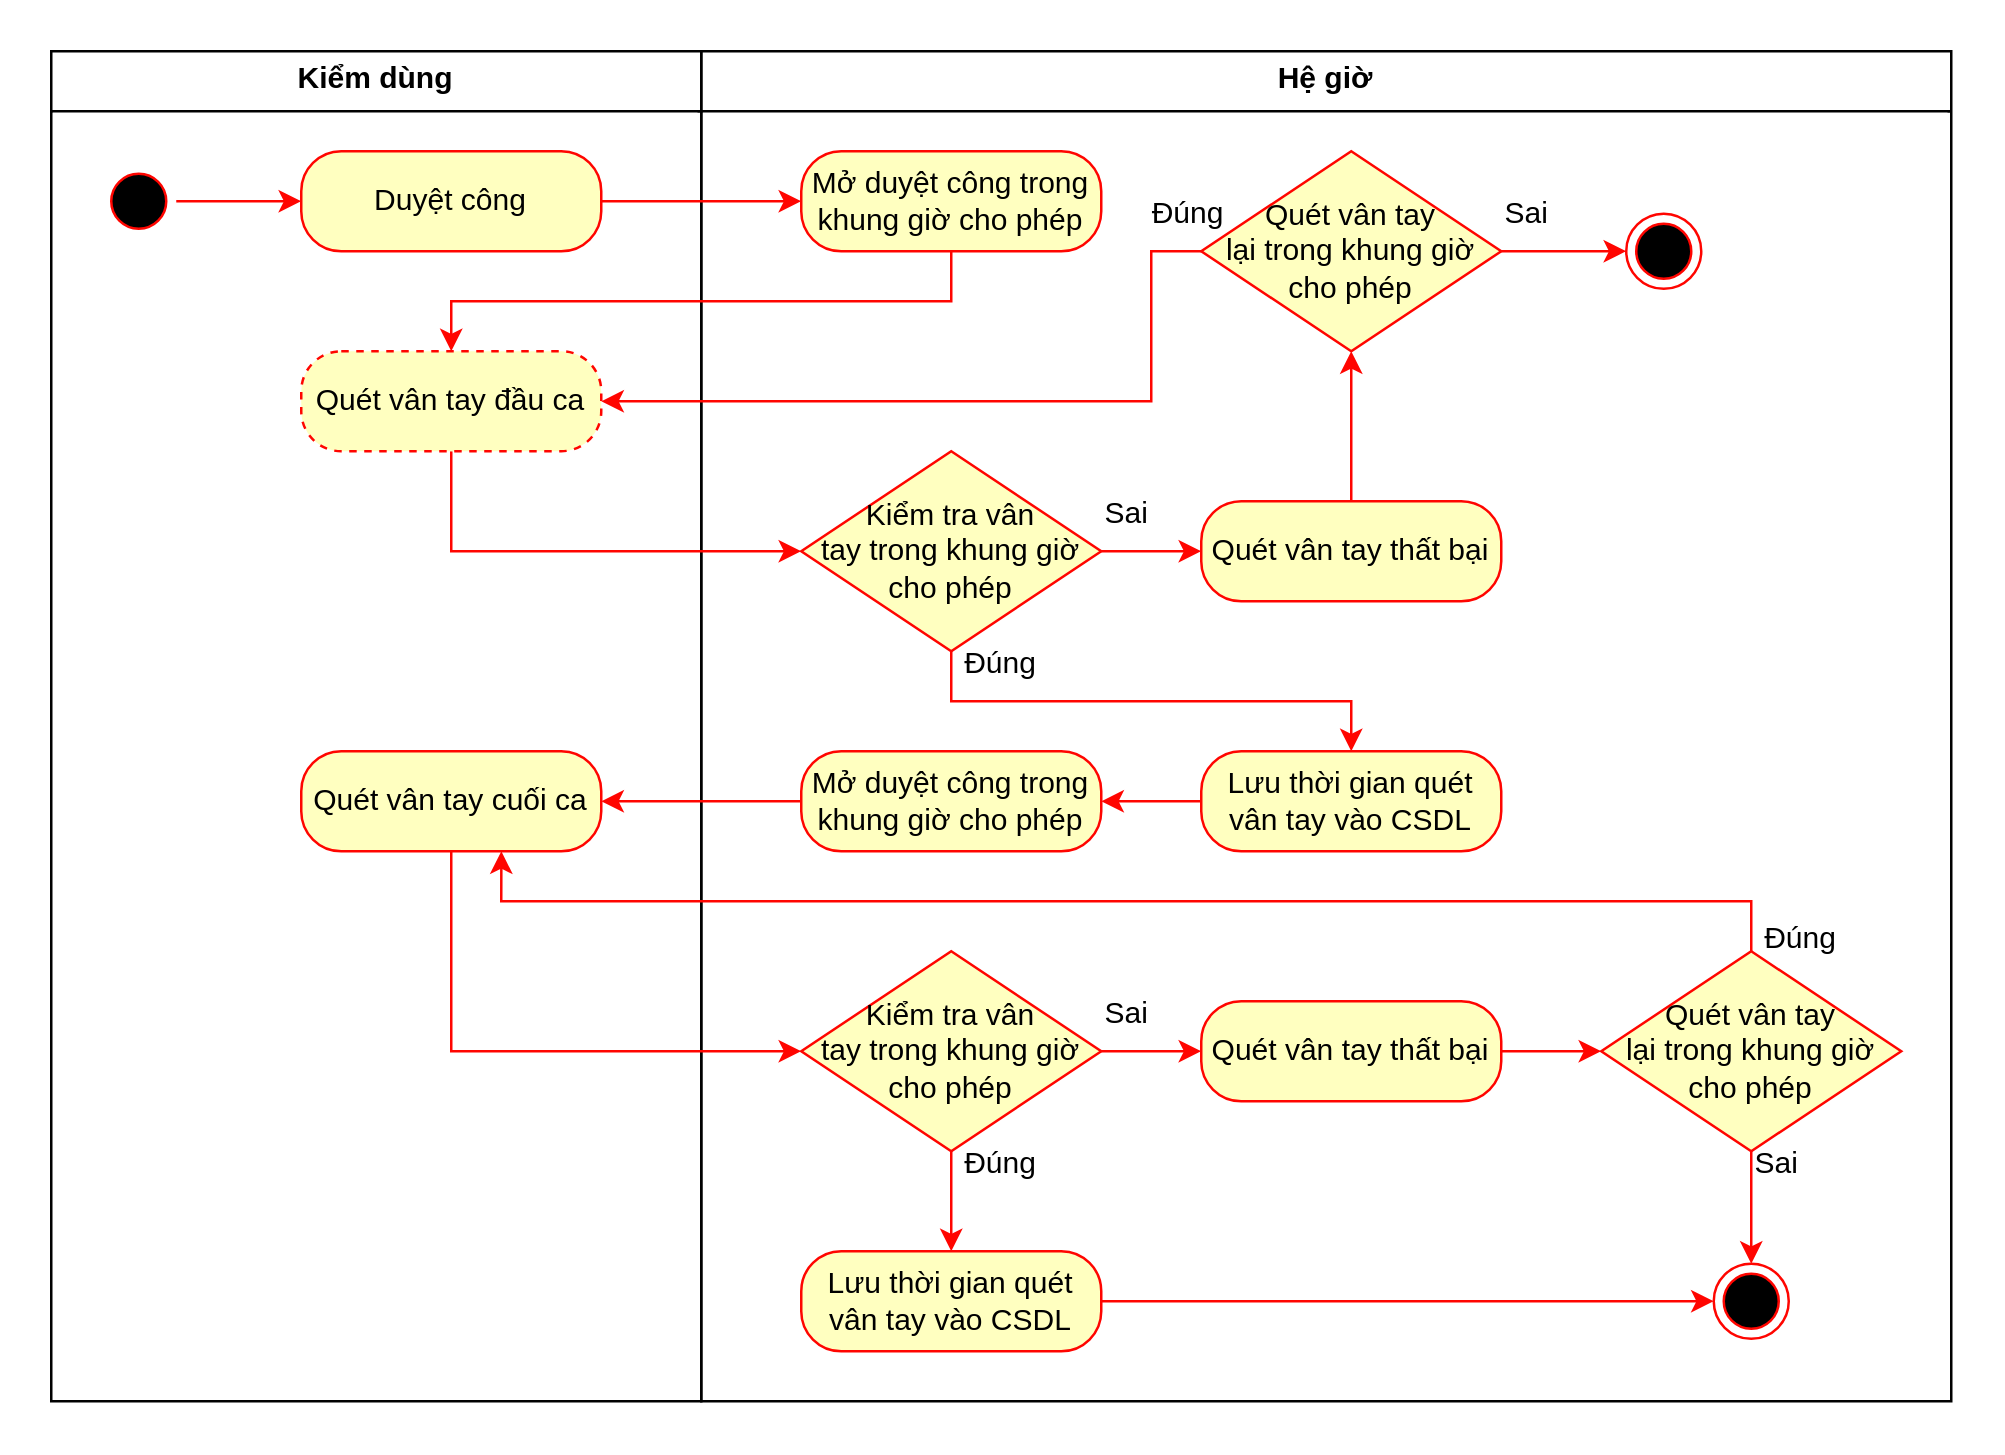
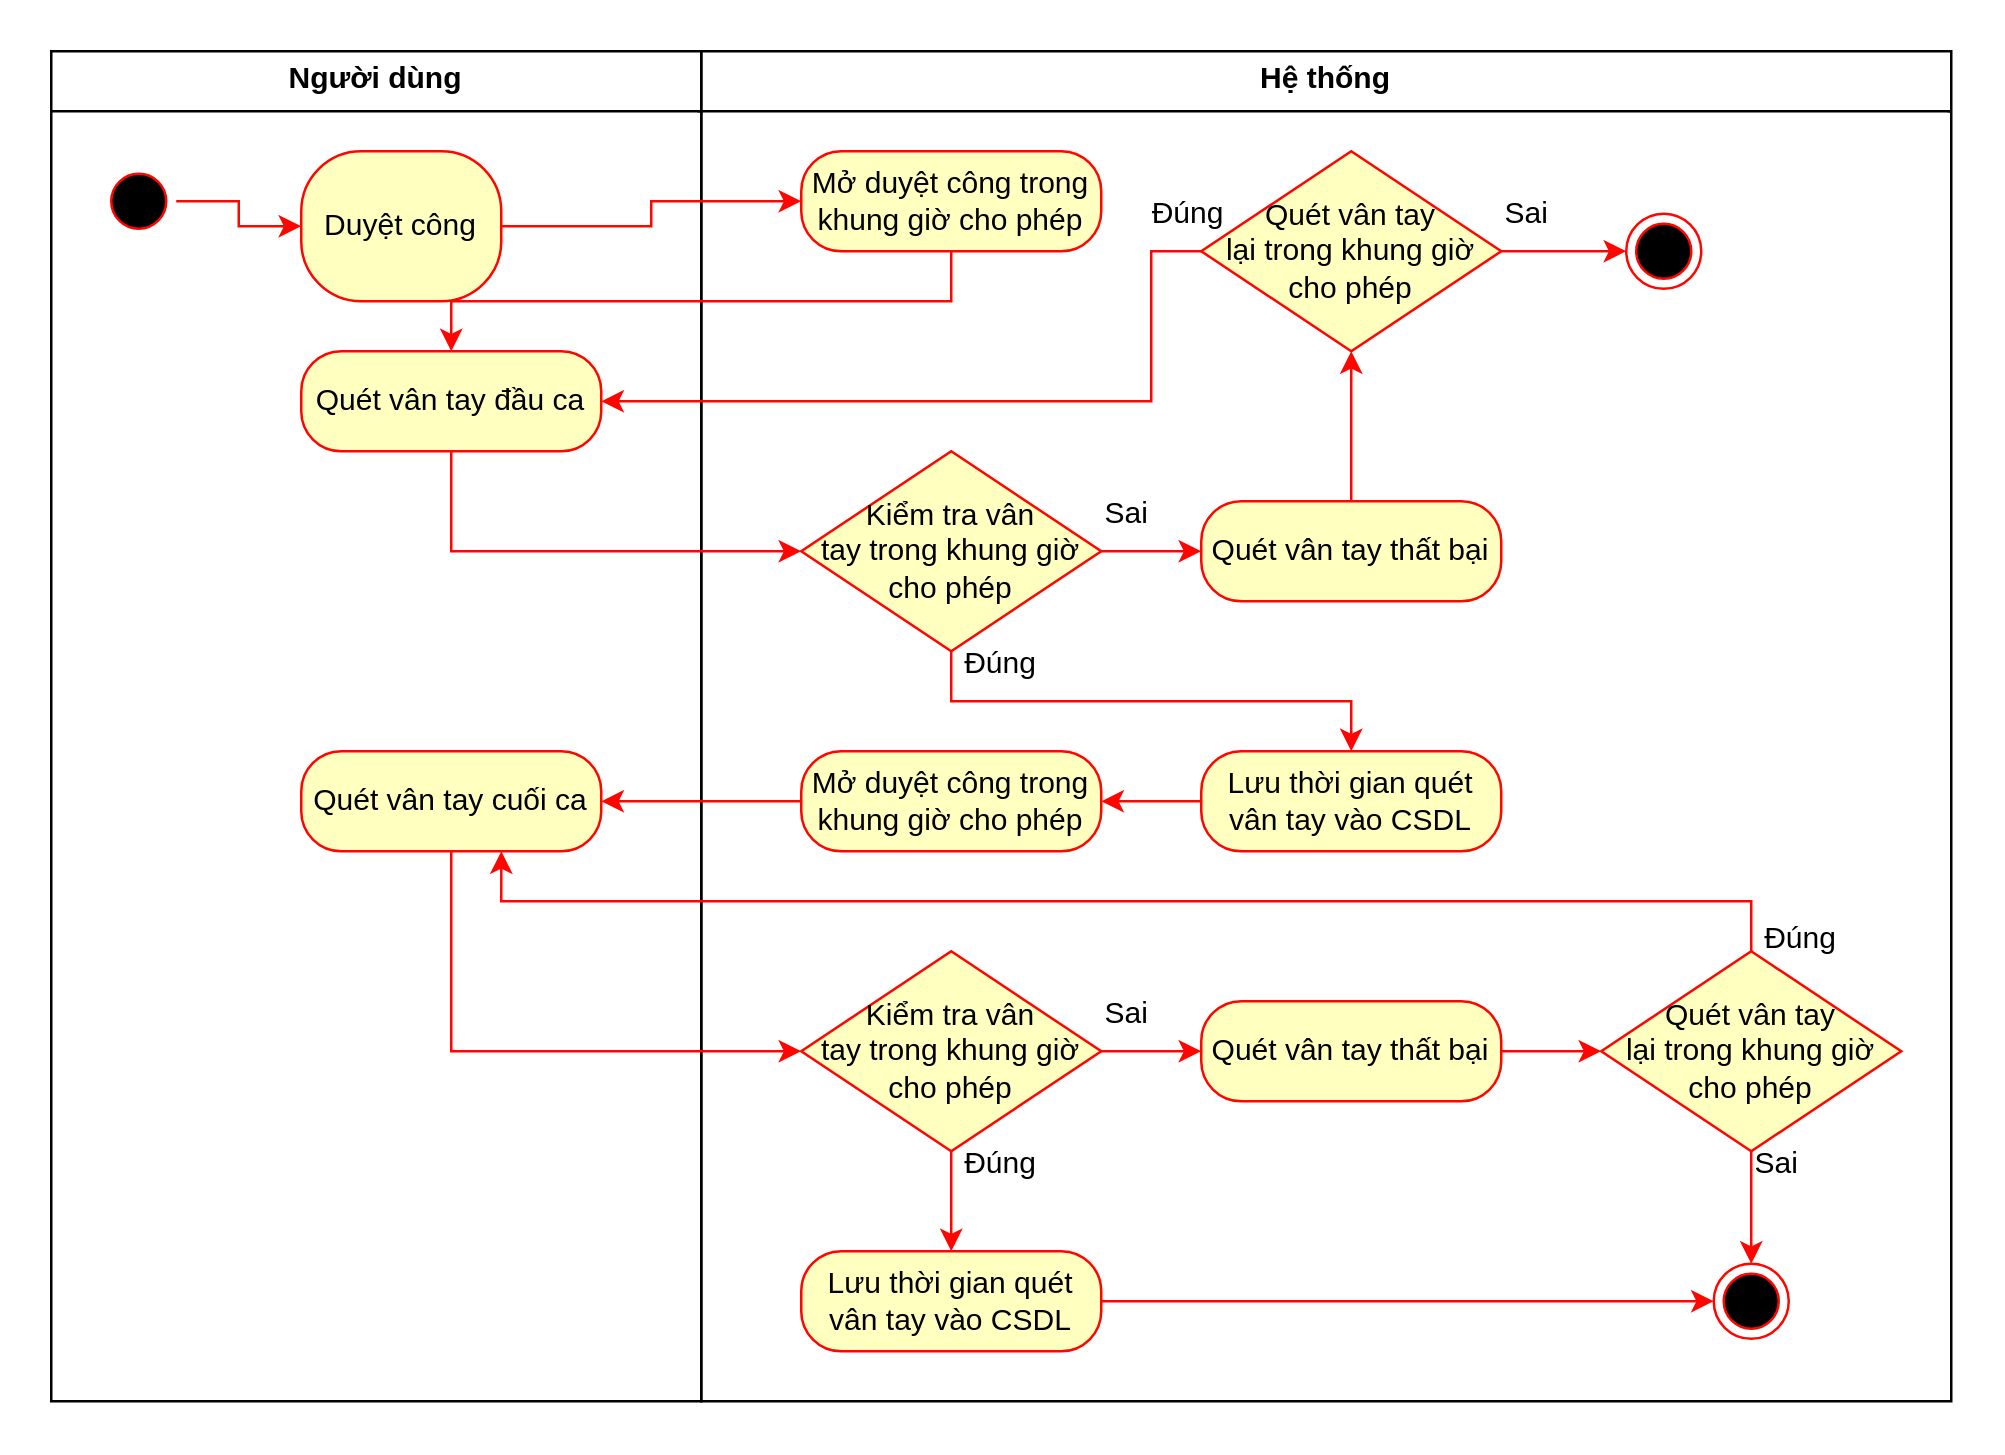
node "Kiểm dùng": label "Kiểm dùng" -> "Người dùng"
node "Hệ giờ": label "Hệ giờ" -> "Hệ thống"
node "Duyệt công": size 300x100 -> 200x150
node "Quét vân tay đầu ca": style dashed -> solid
